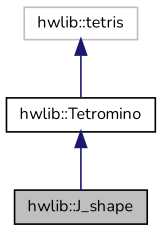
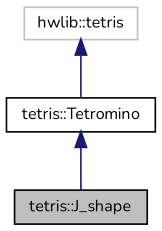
node "hwlib::Tetromino": label "hwlib::Tetromino" -> "tetris::Tetromino"
node "hwlib::J_shape": label "hwlib::J_shape" -> "tetris::J_shape"
